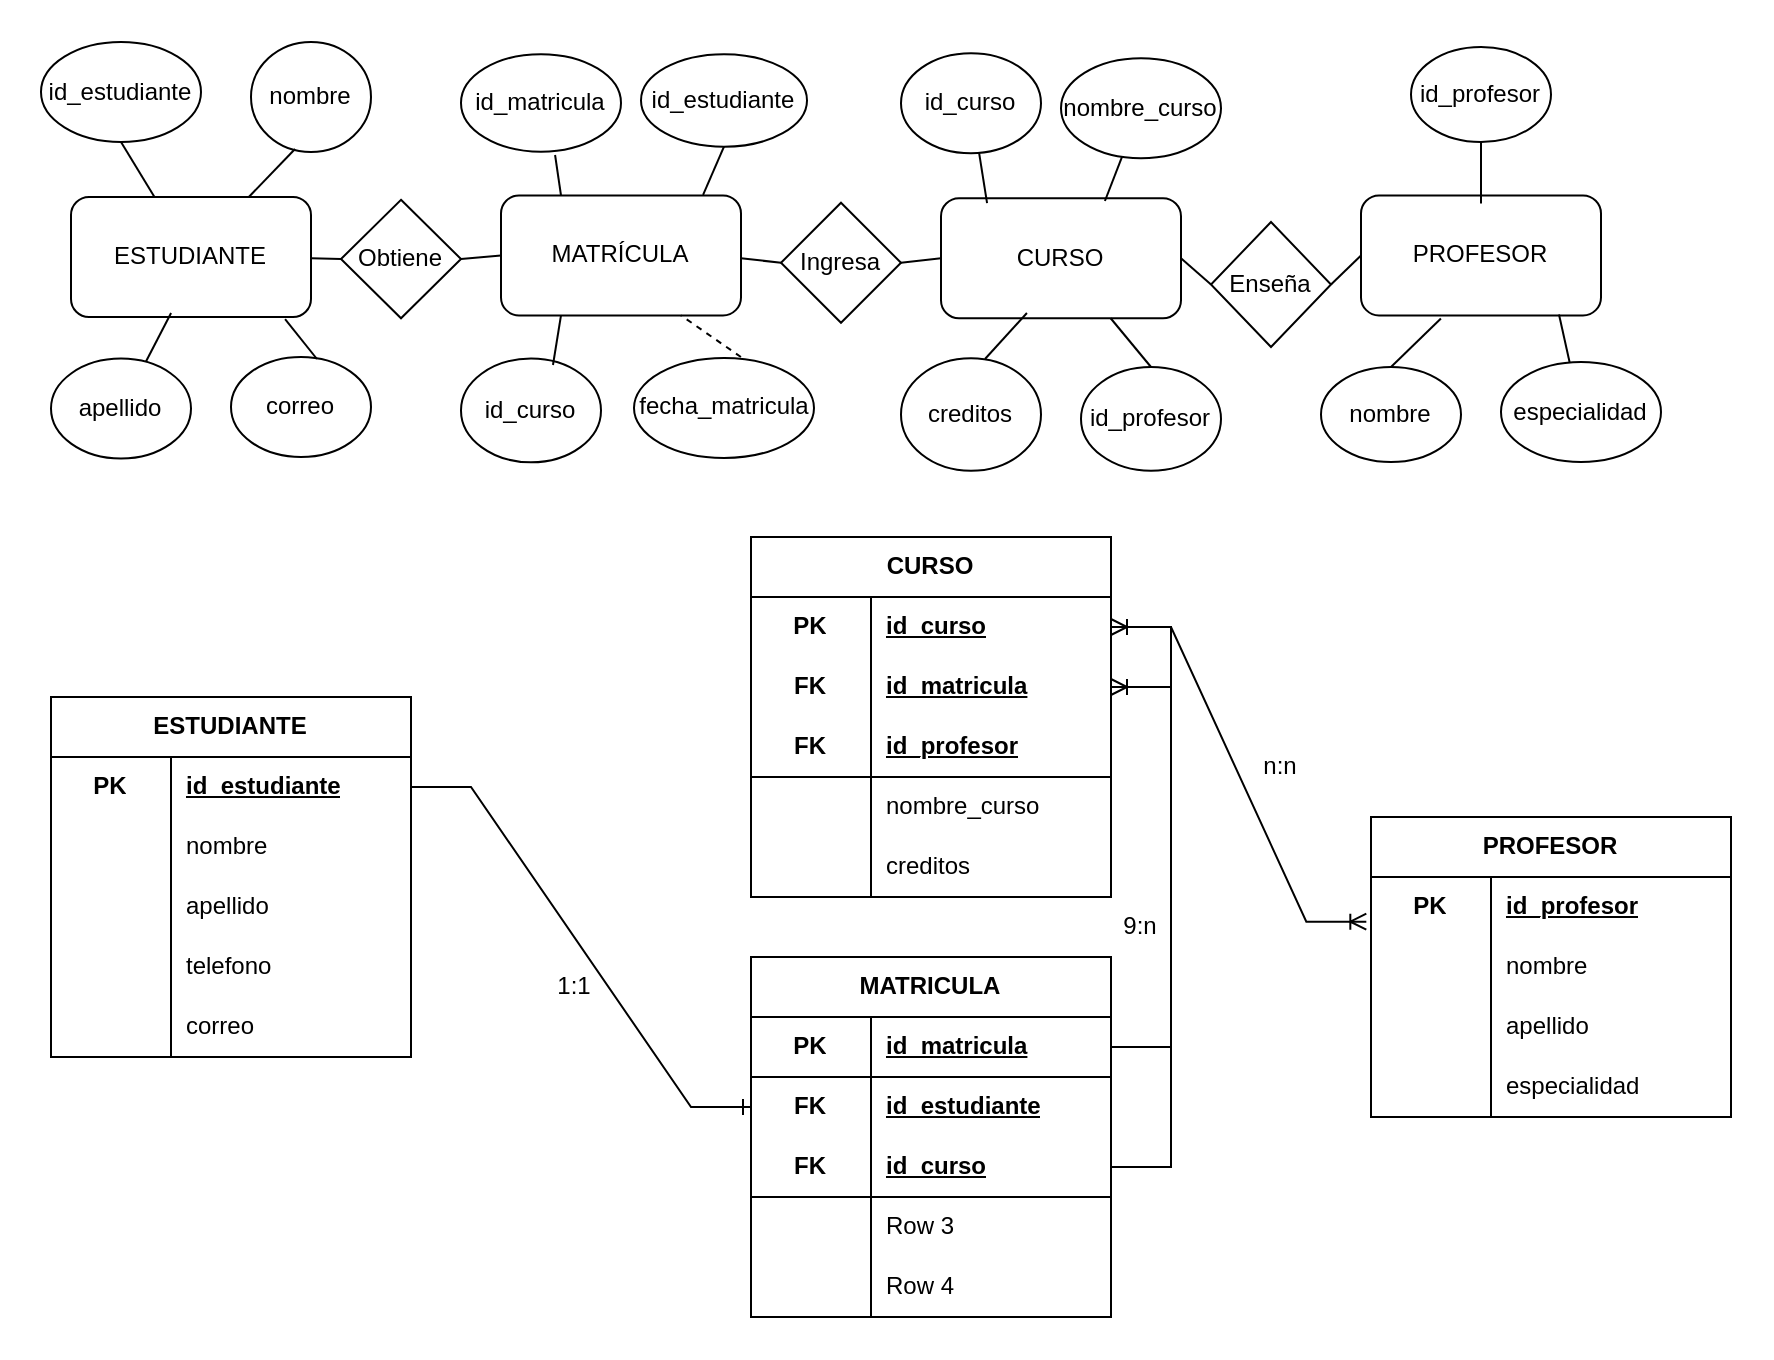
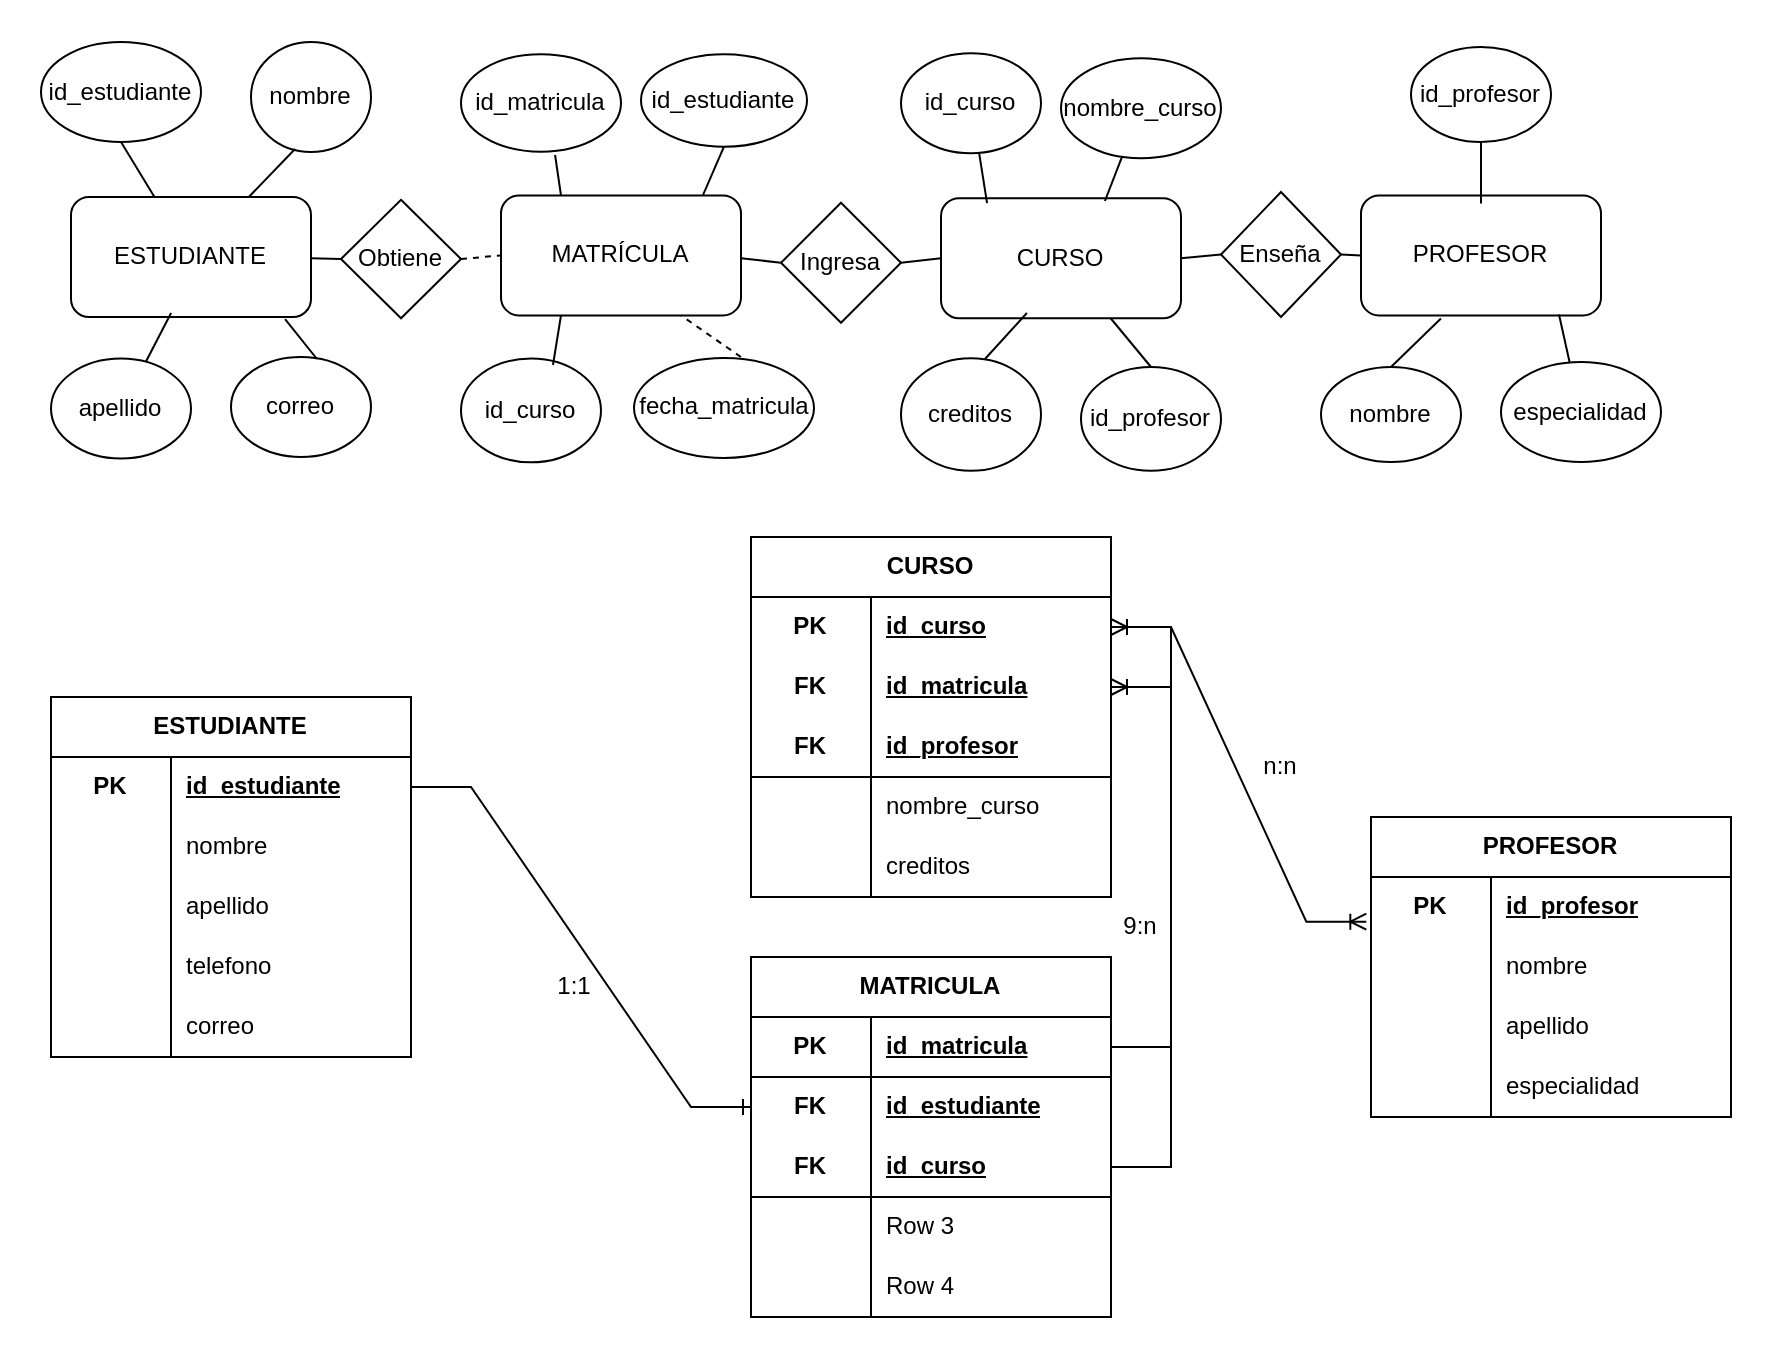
edge "MATRÍCULA" -- "Obtiene": style solid -> dashed
node "Enseña": moved (1271, 285) -> (1281, 255)
